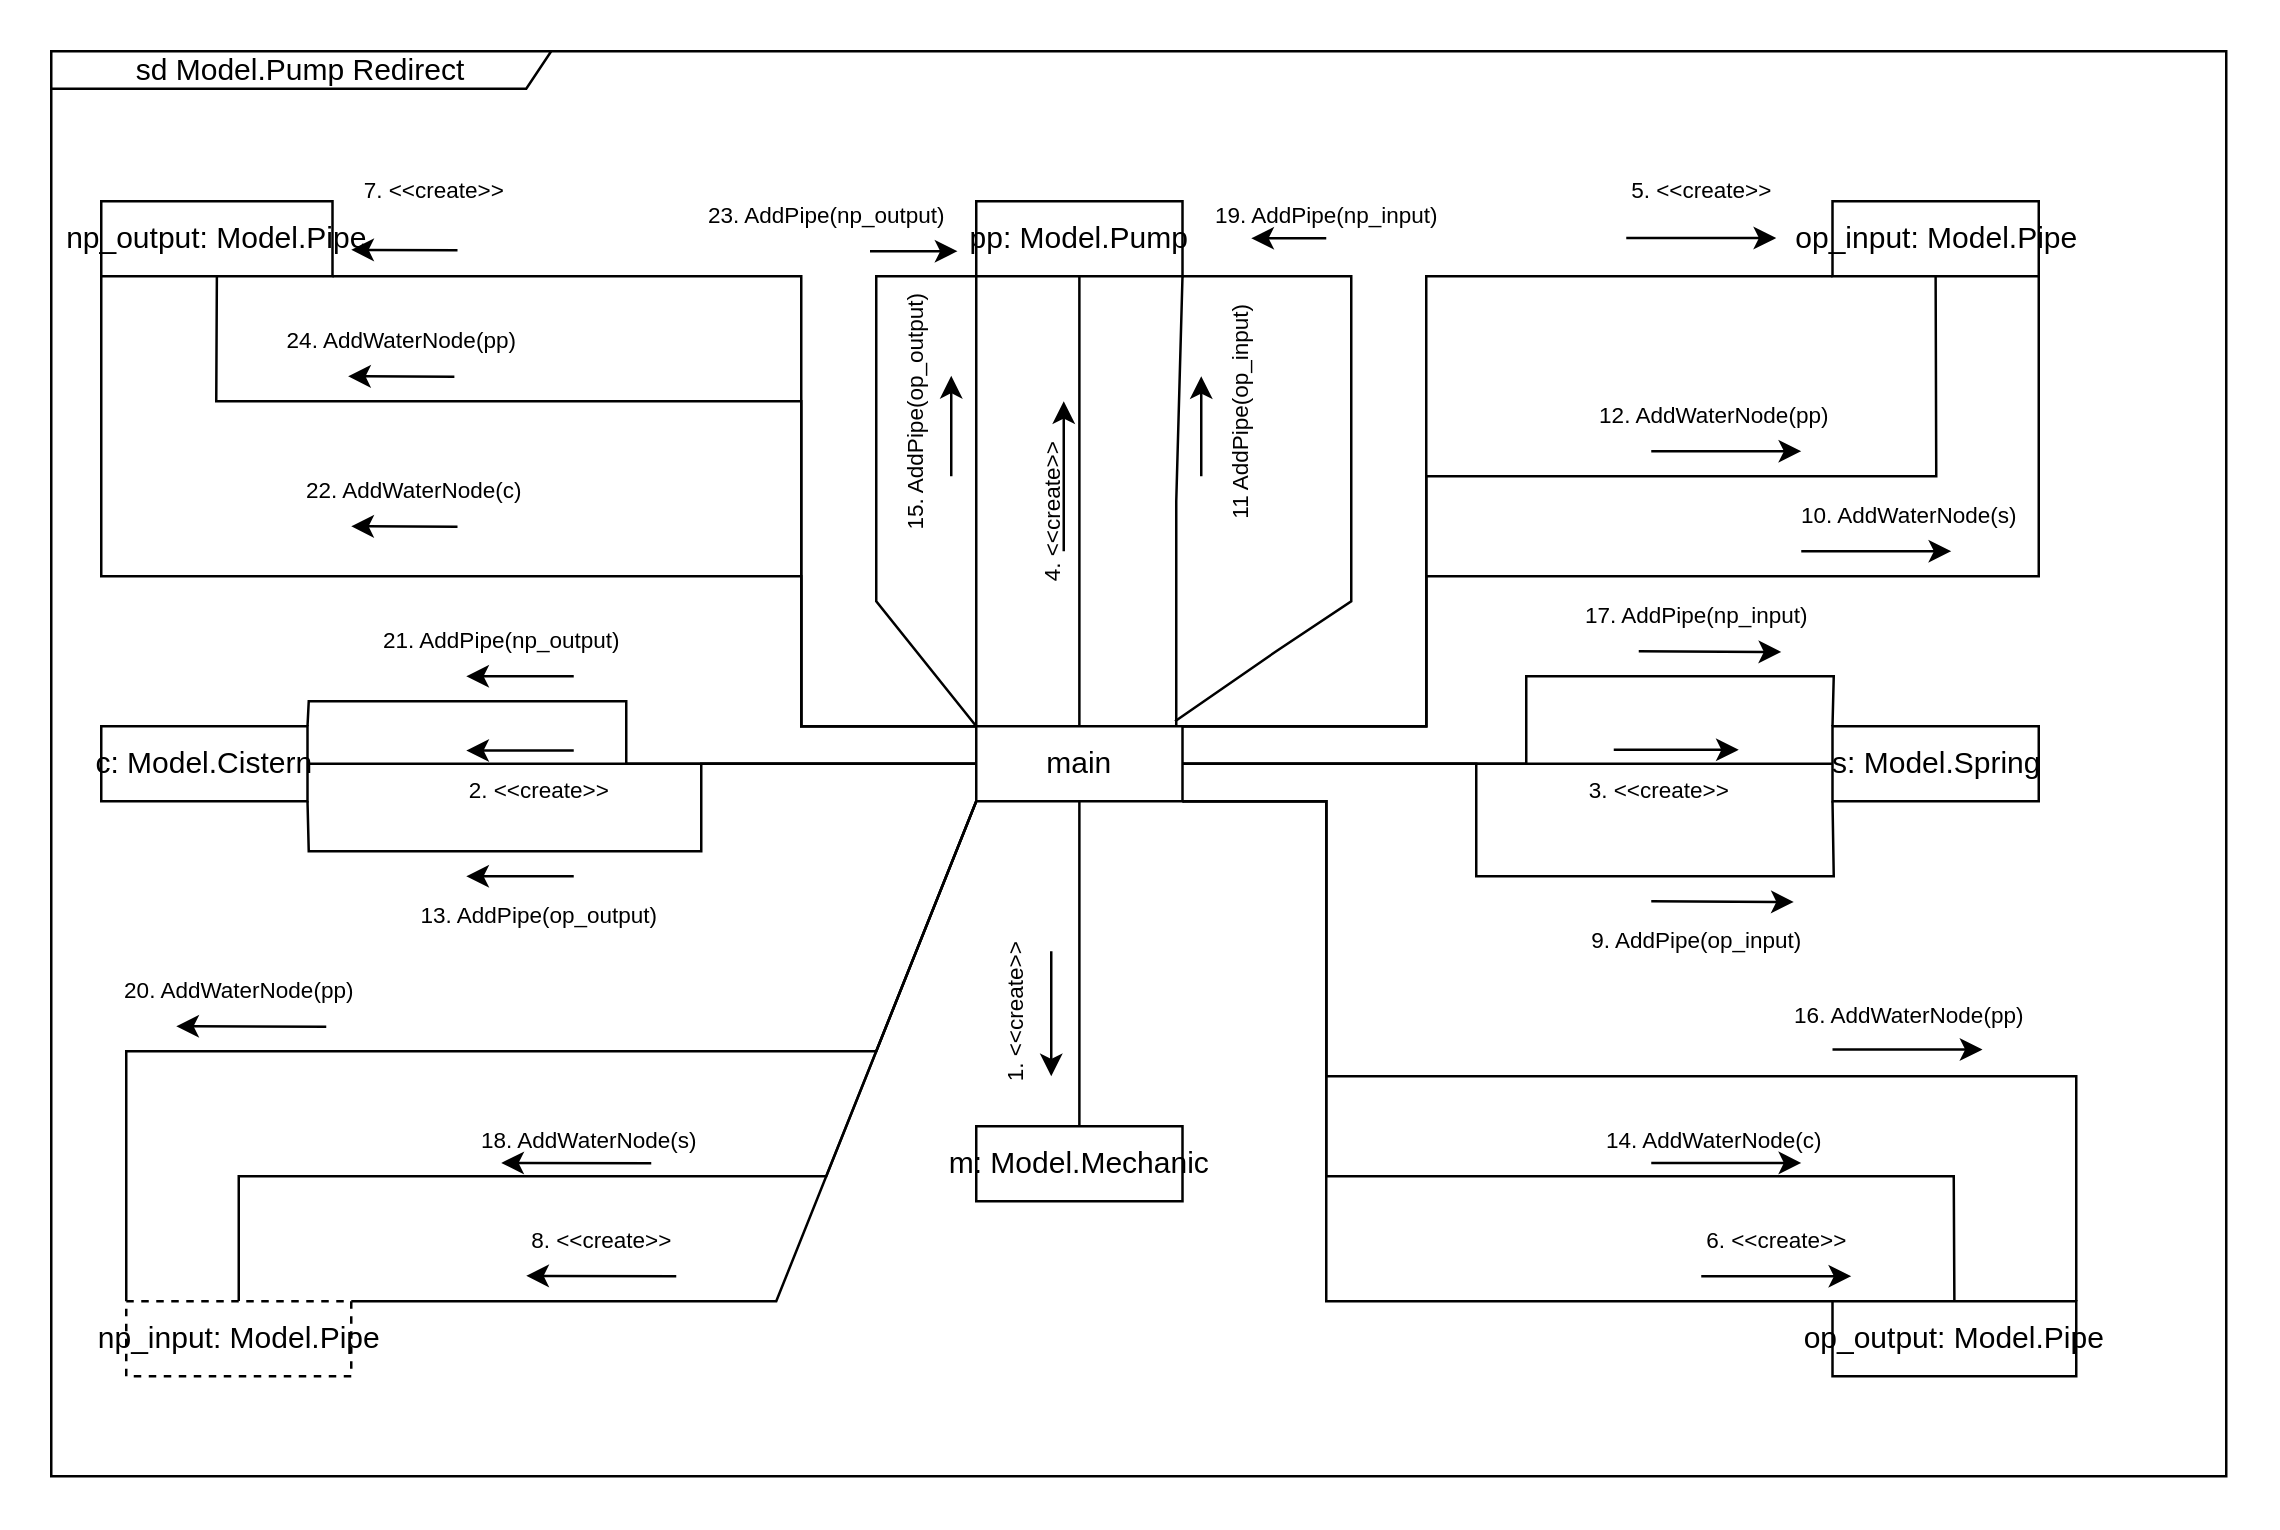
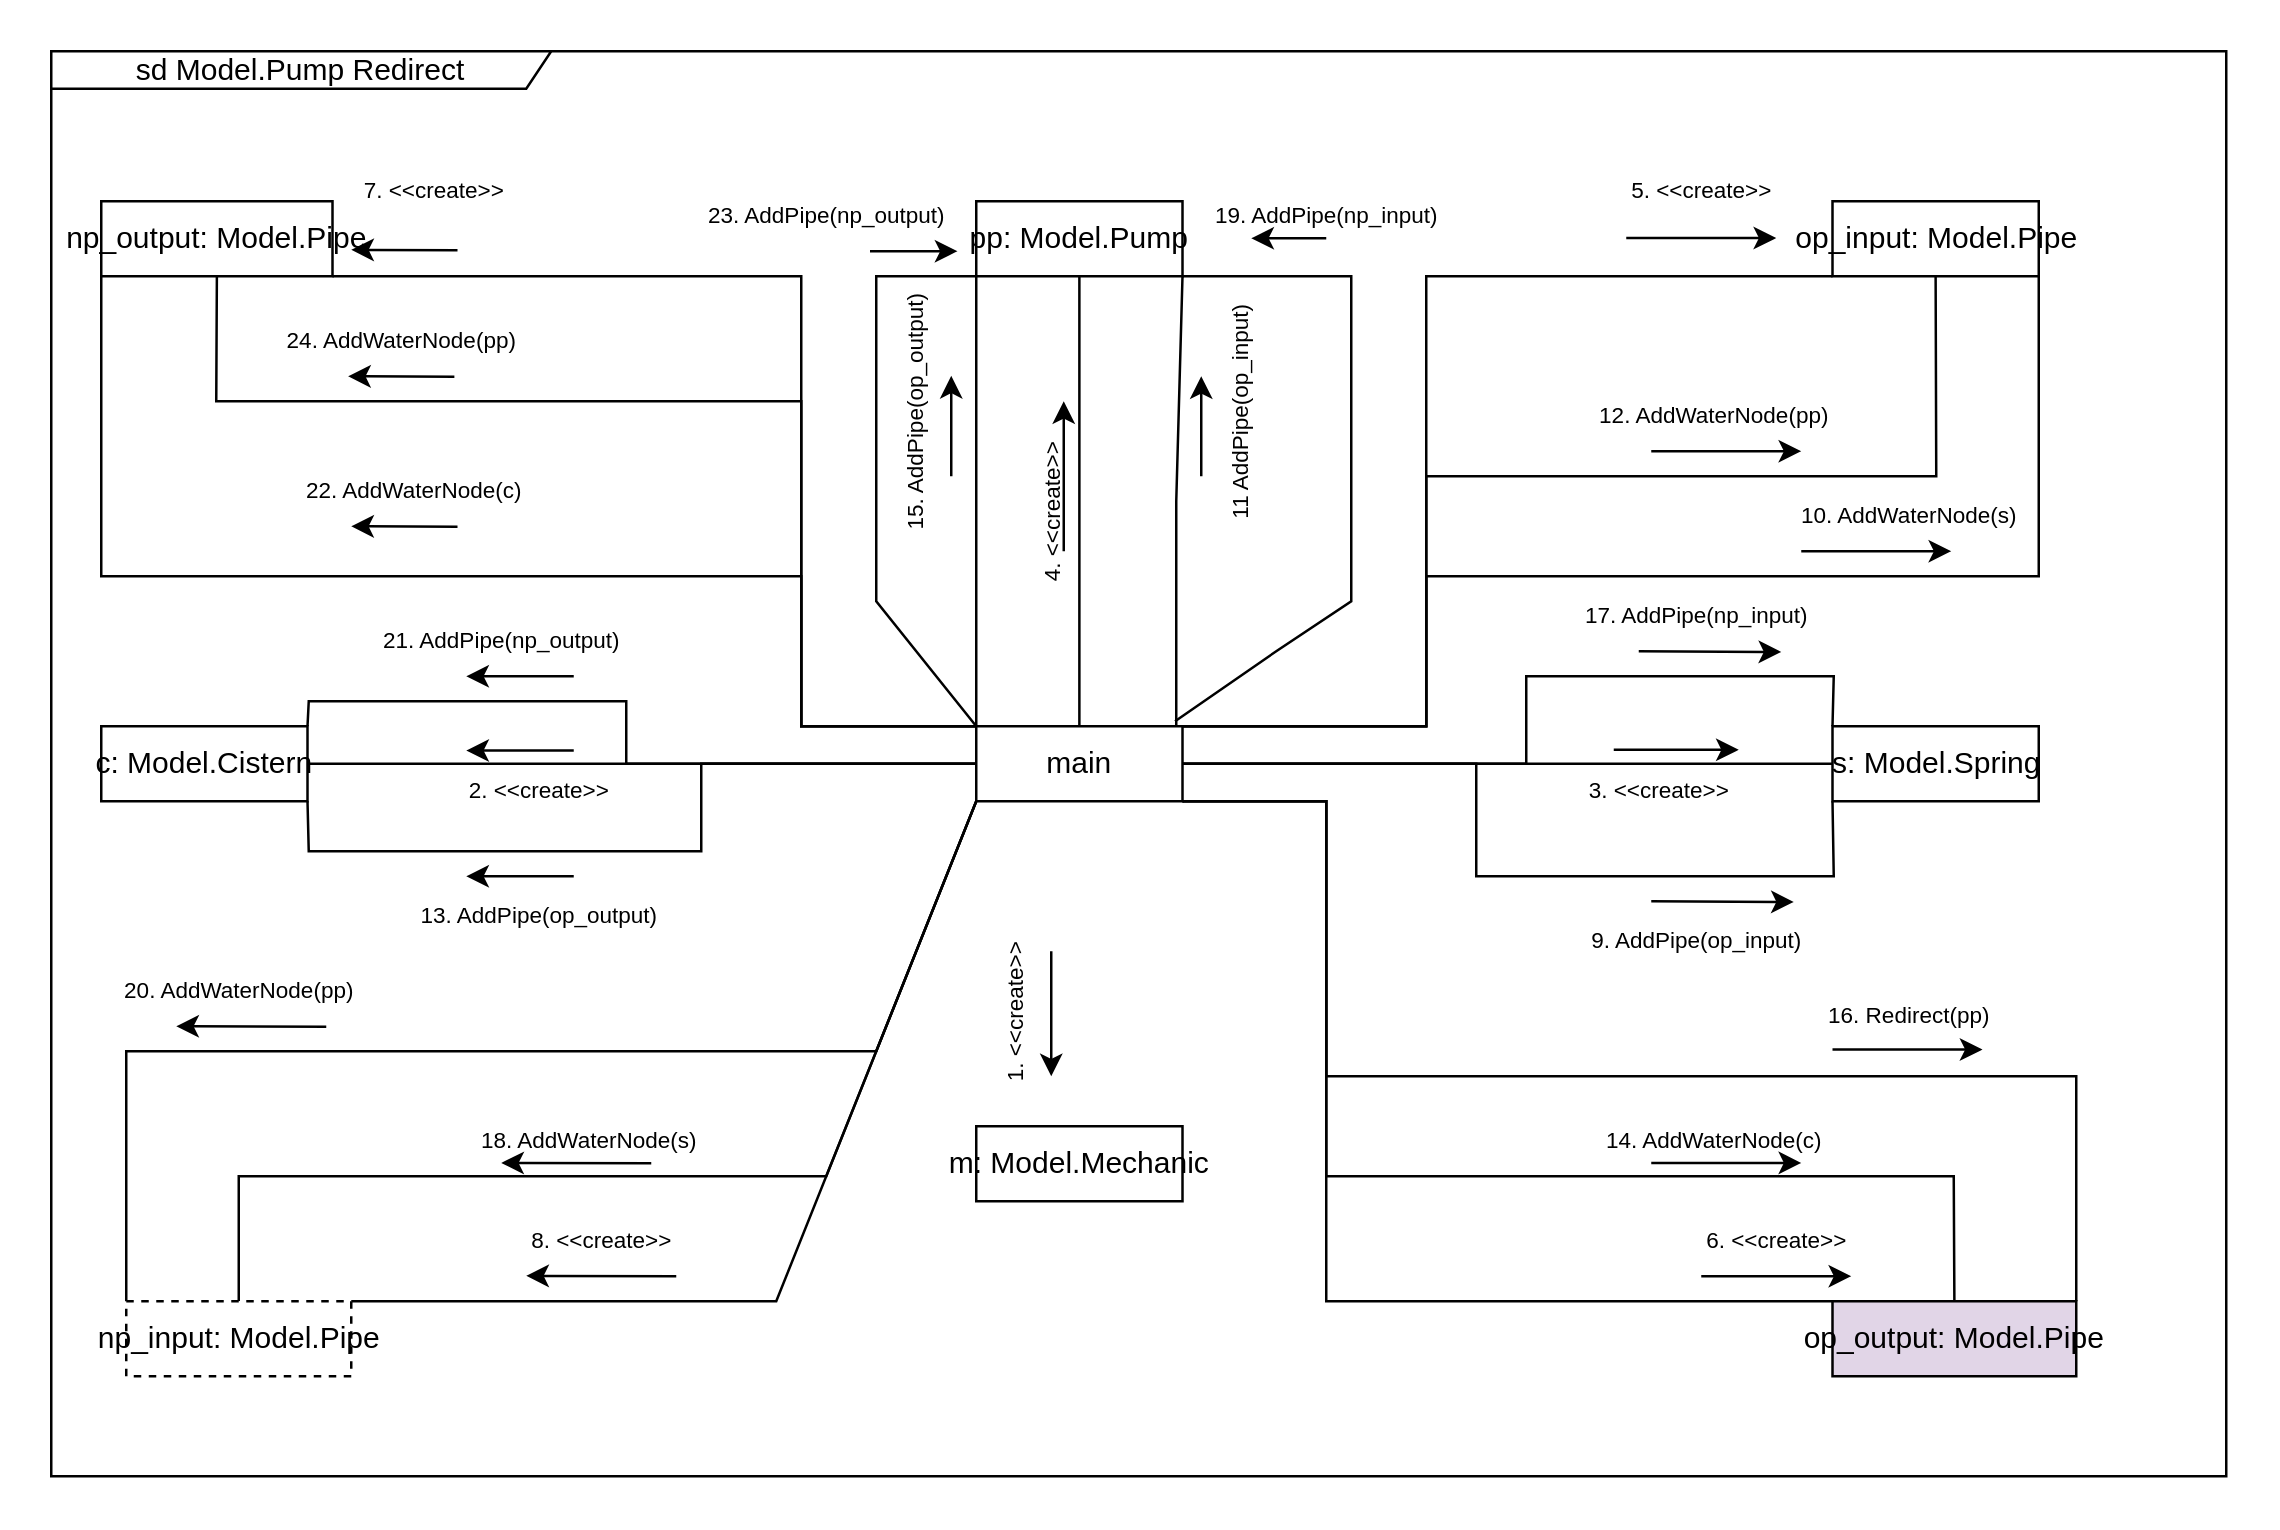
edge "main" -- "m: Model.Mechanic": removed
node "16. AddWaterNode(pp)": label "16. AddWaterNode(pp)" -> "16. Redirect(pp)"
node "op_output: Model.Pipe": fillcolor #ffffff -> #e1d5e7
